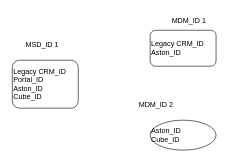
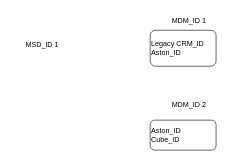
node "Legacy CRM_ID Portal_ID Aston_ID Cube_ID": removed
node "MDM_ID 2": moved (156, 105) -> (189, 105)
node "Aston_IDCube_ID": shape ellipse -> rounded rectangle
